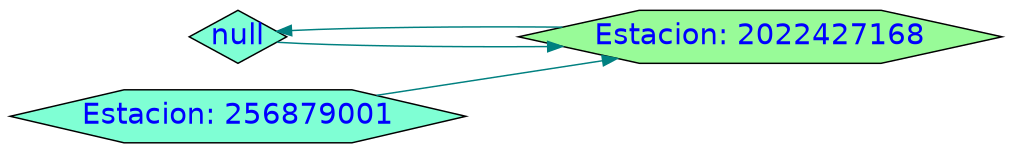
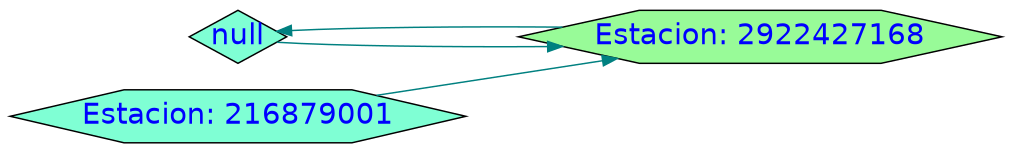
node "Estacion: 2022427168": label "Estacion: 2022427168" -> "Estacion: 2922427168"
node "Estacion: 256879001": label "Estacion: 256879001" -> "Estacion: 216879001"
